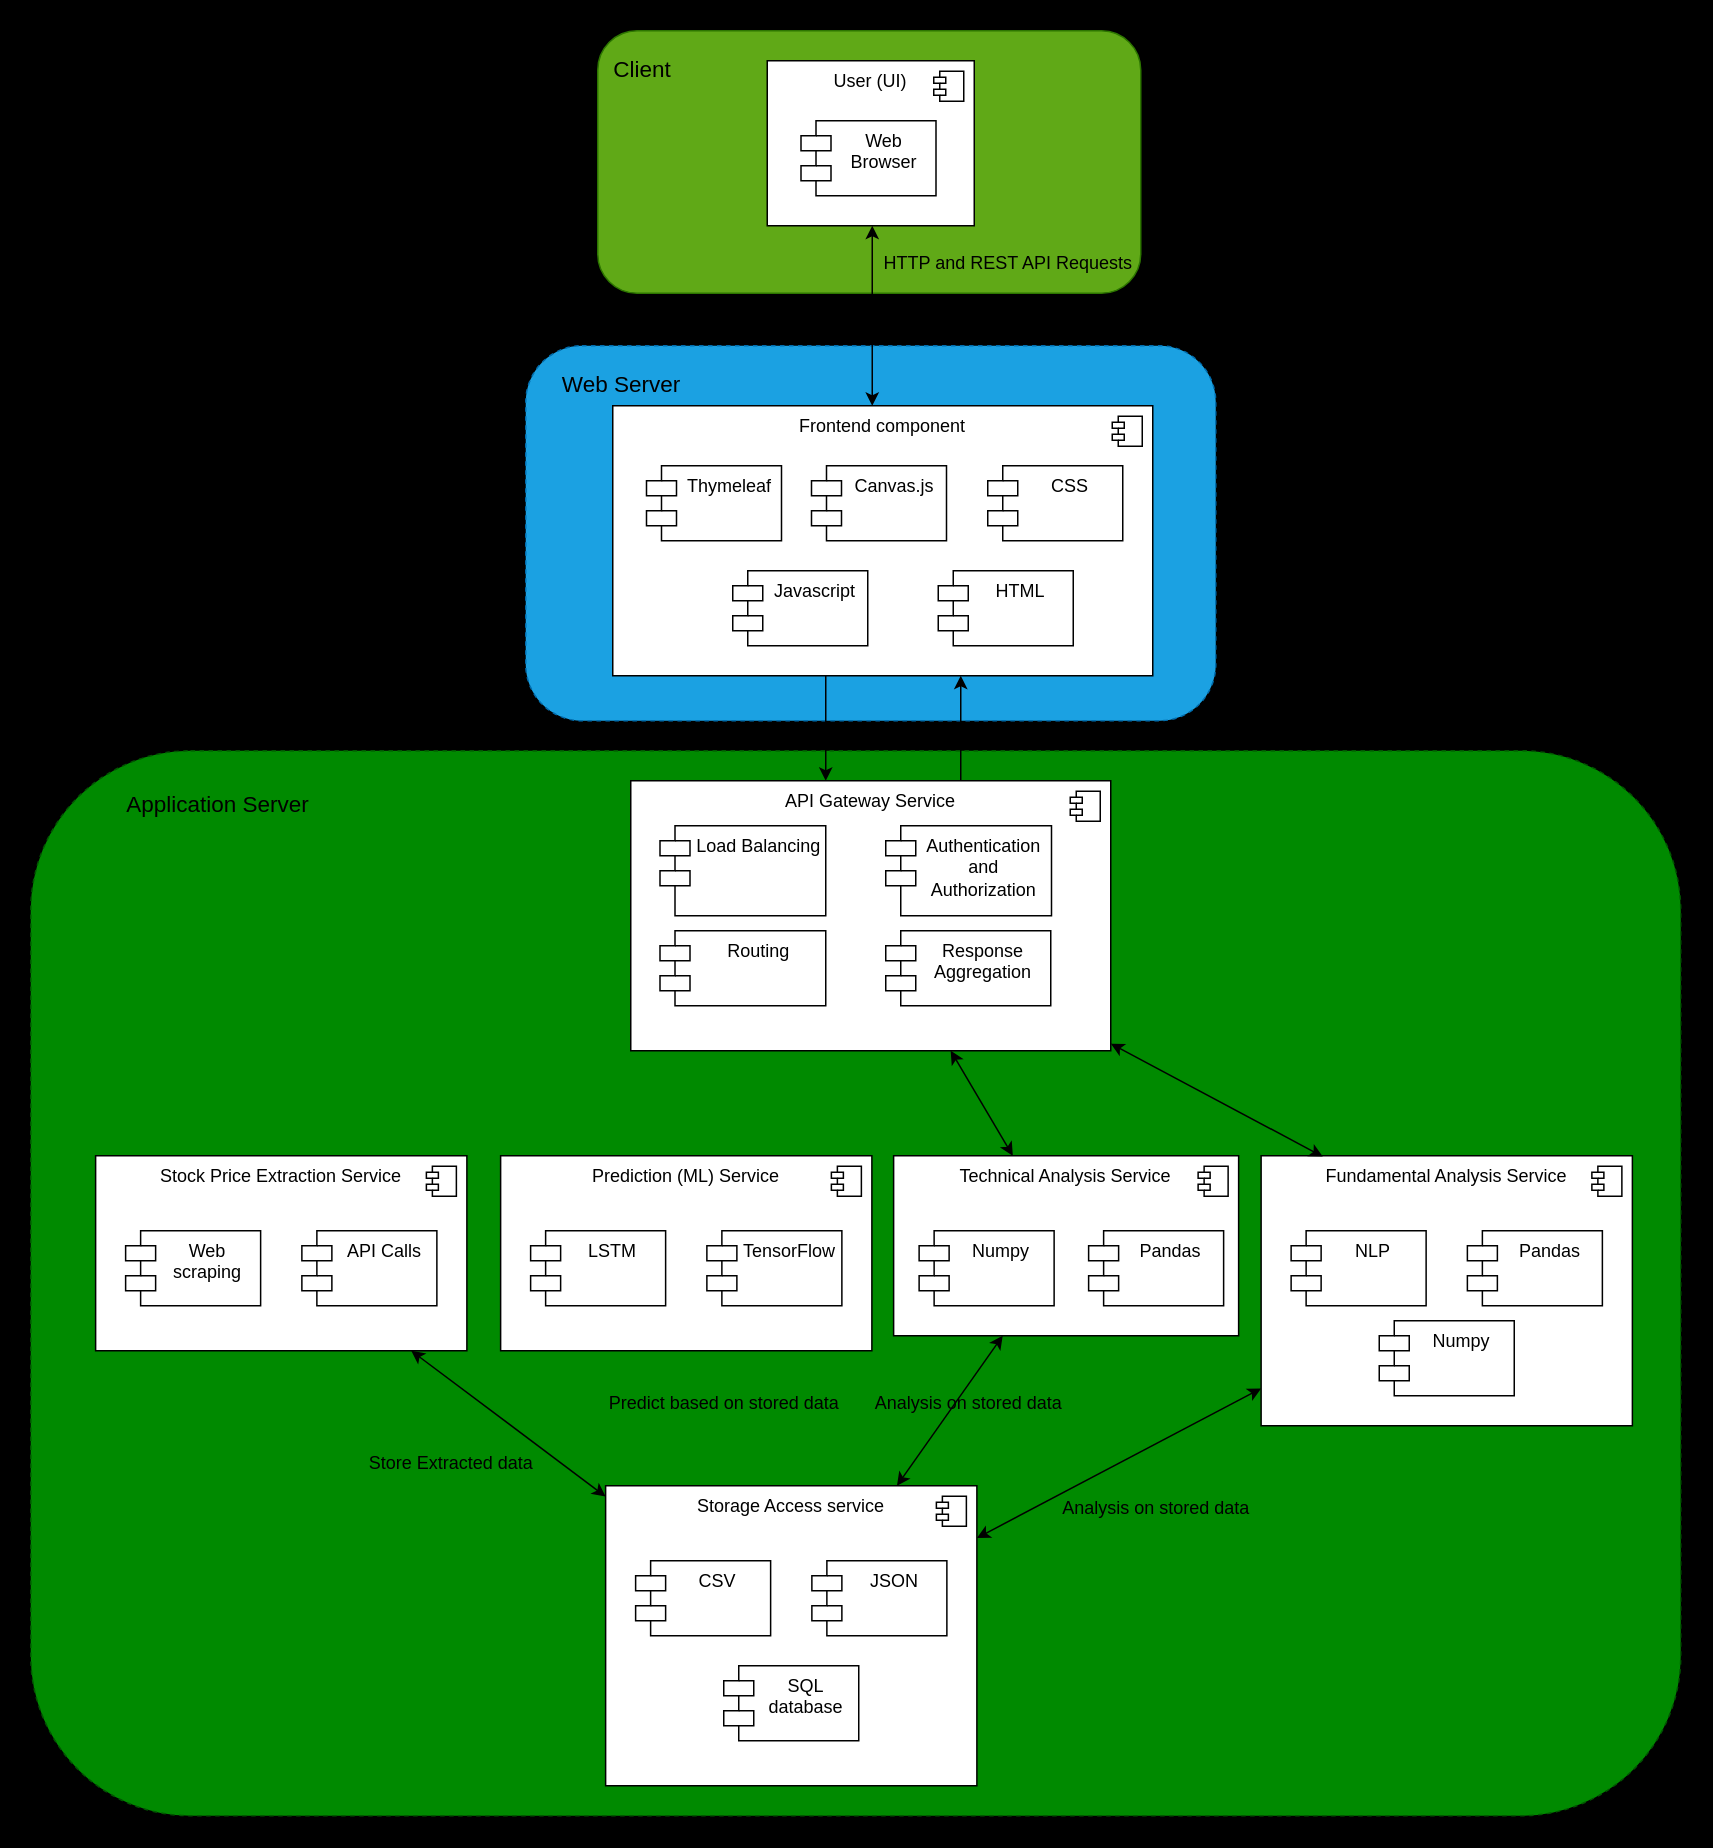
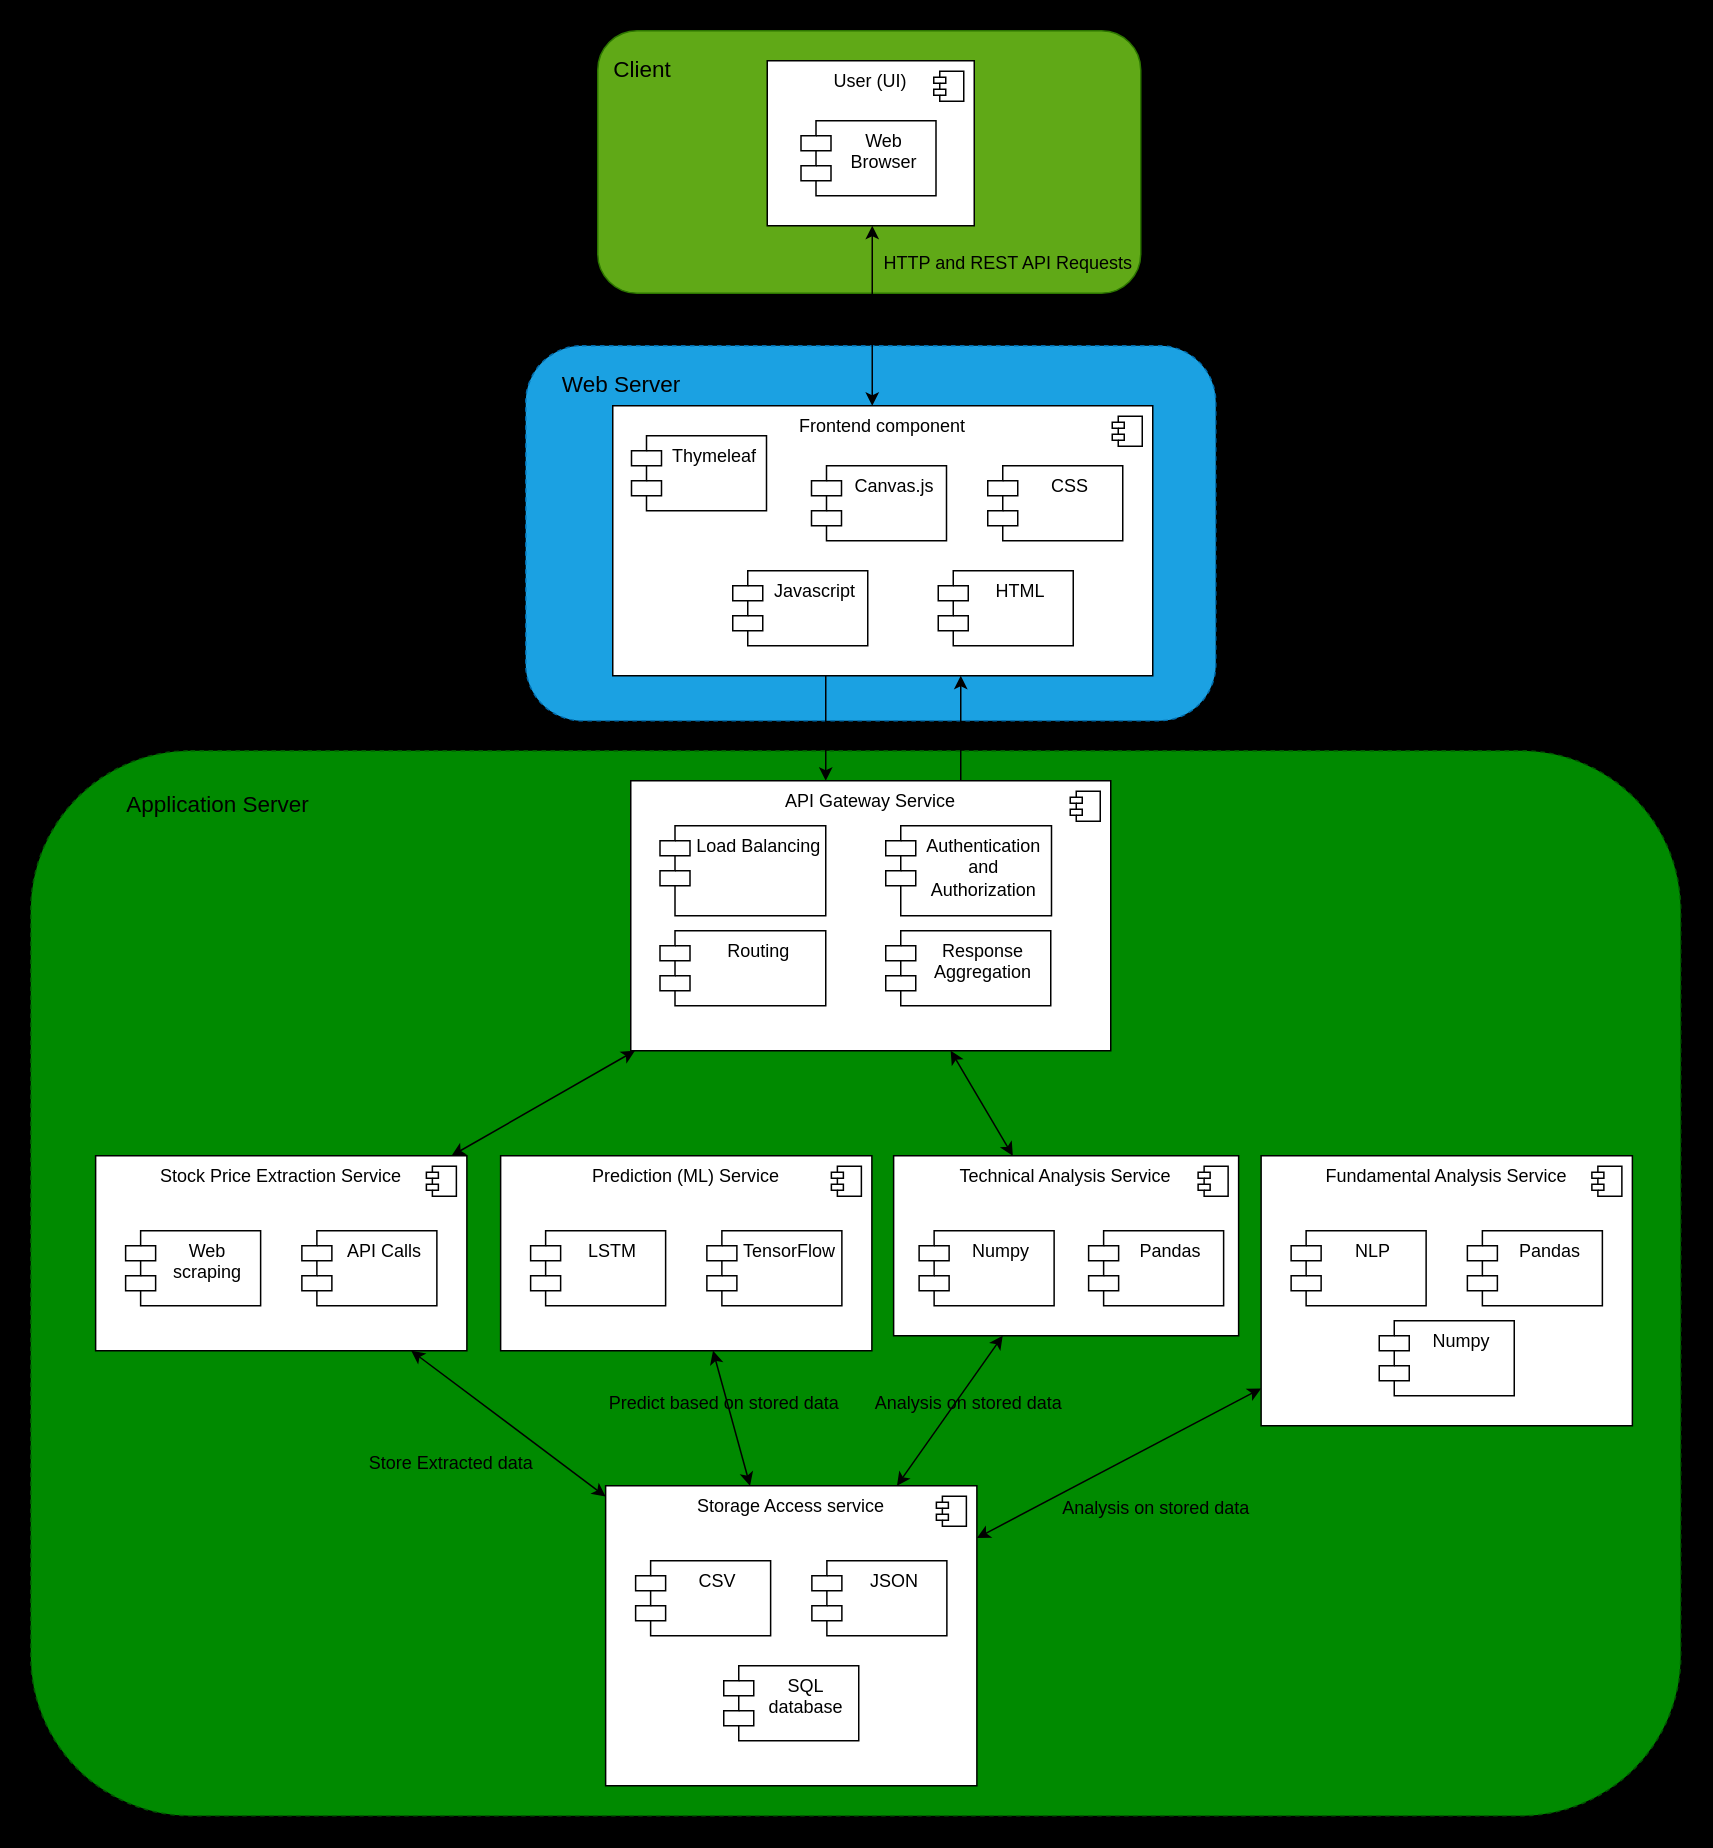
node "Thymeleaf": moved (714, 503) -> (699, 473)
edge "API Gateway Service" -- "Fundamental Analysis Service": removed
edge "API Gateway Service" -- "Stock Price Extraction Service": added
edge "Prediction (ML) Service" -- "Storage Access service": added
